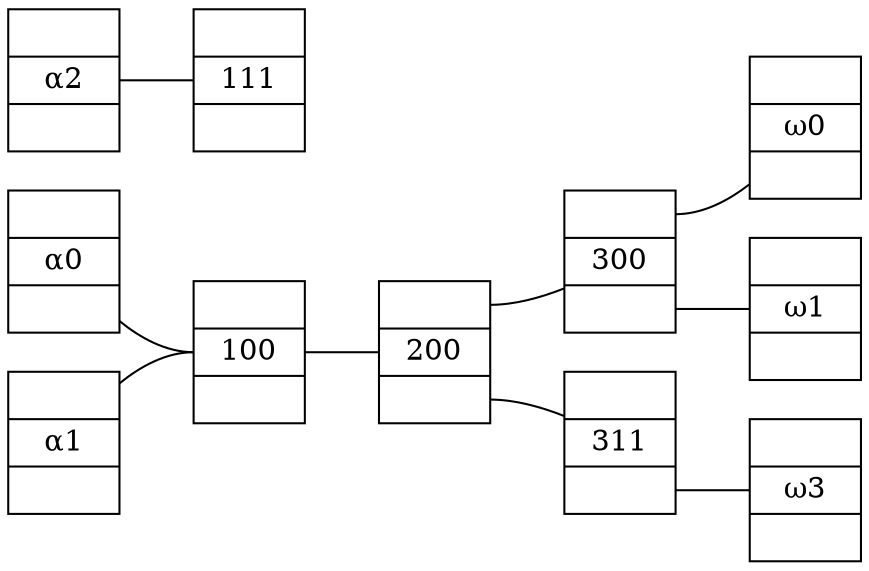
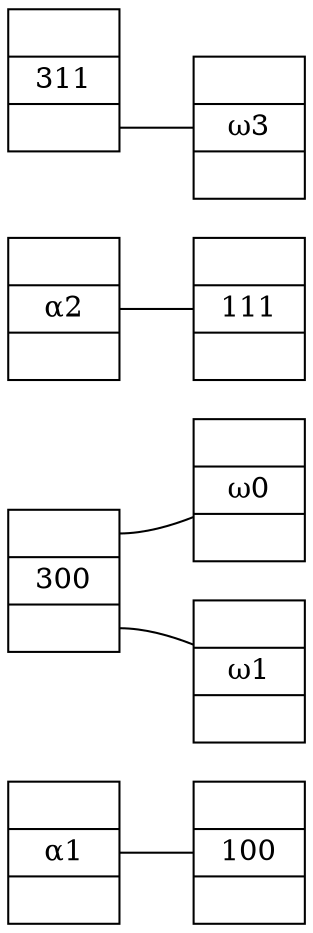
node "α0": removed
node "200": removed
